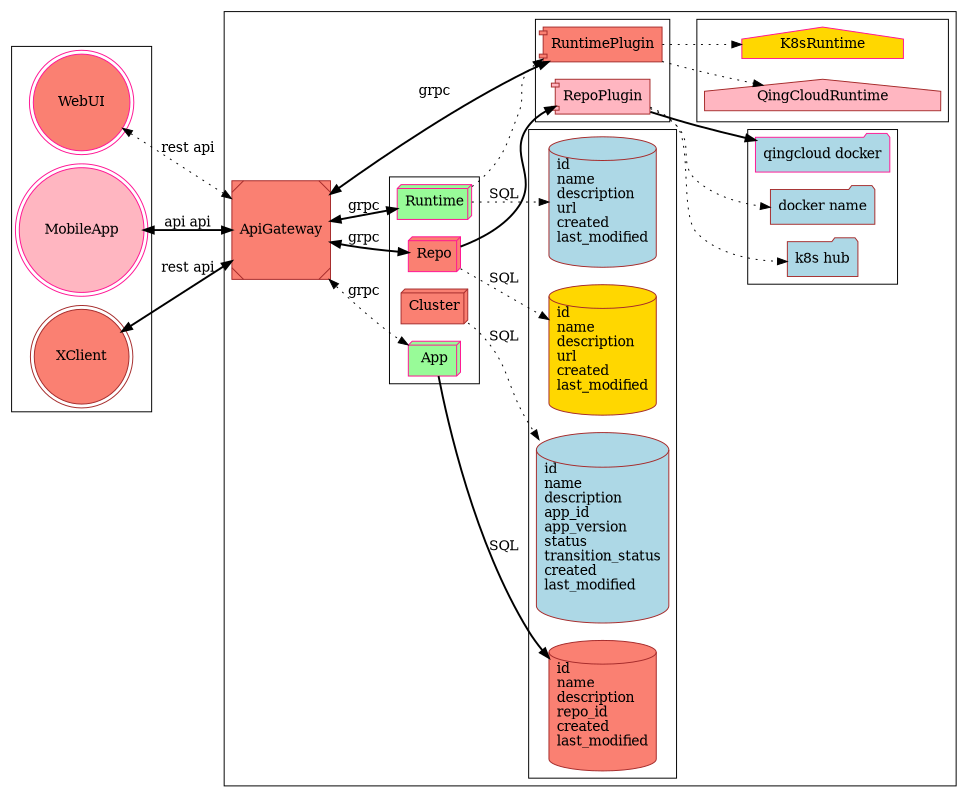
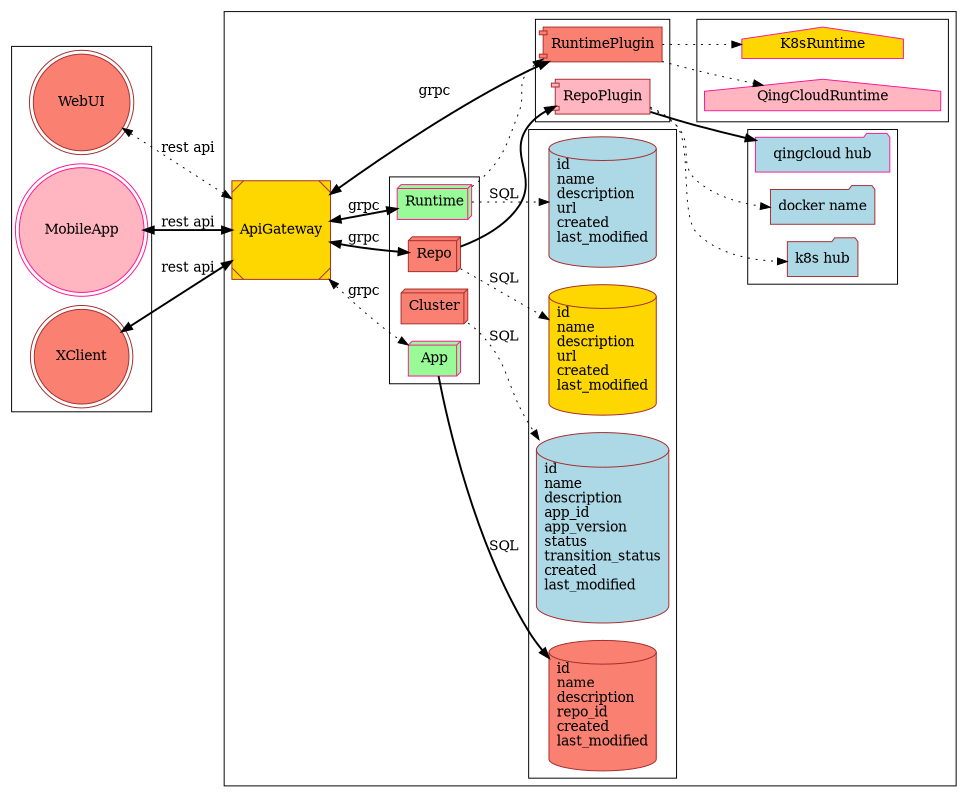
node "QingCloudRuntime": color brown -> deeppink
node "WebUI": color deeppink -> brown
node "qingcloud docker": label "qingcloud docker" -> "qingcloud hub"
edge "MobileApp" -- "ApiGateway": label "api api" -> "rest api"
node "ApiGateway": fillcolor salmon -> gold
node "Repo": color deeppink -> brown
